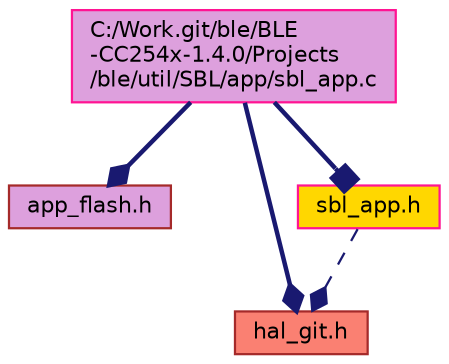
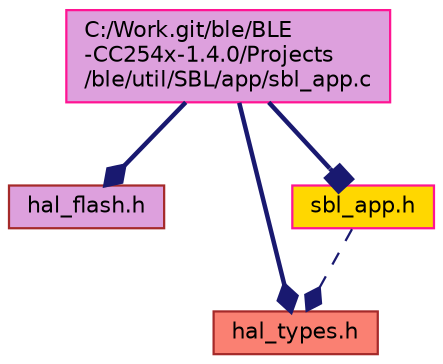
node "app_flash.h": label "app_flash.h" -> "hal_flash.h"
node "hal_git.h": label "hal_git.h" -> "hal_types.h"
